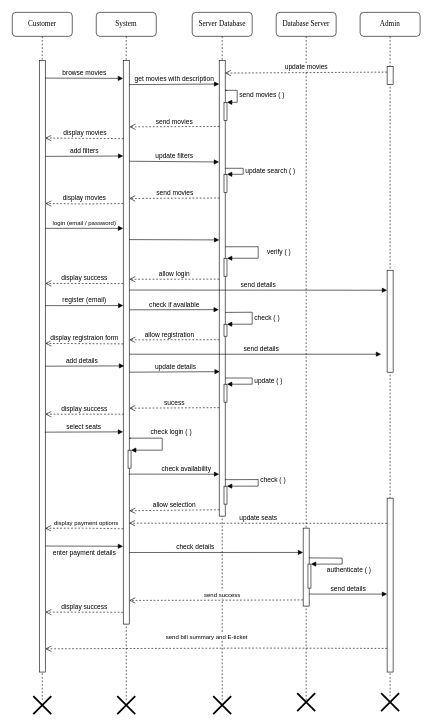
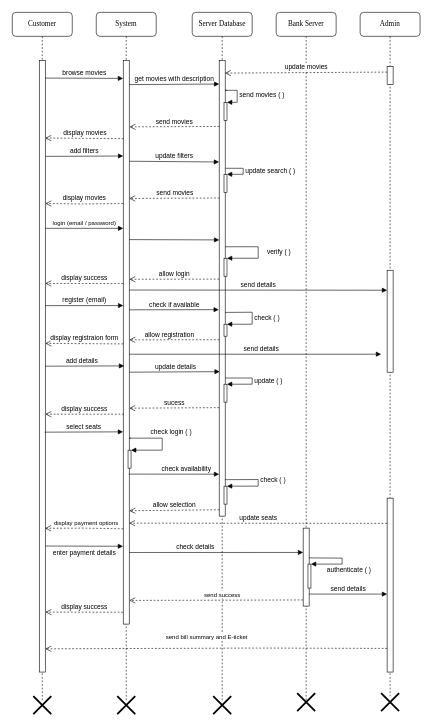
node "Database Server": label "Database Server" -> "Bank Server"
